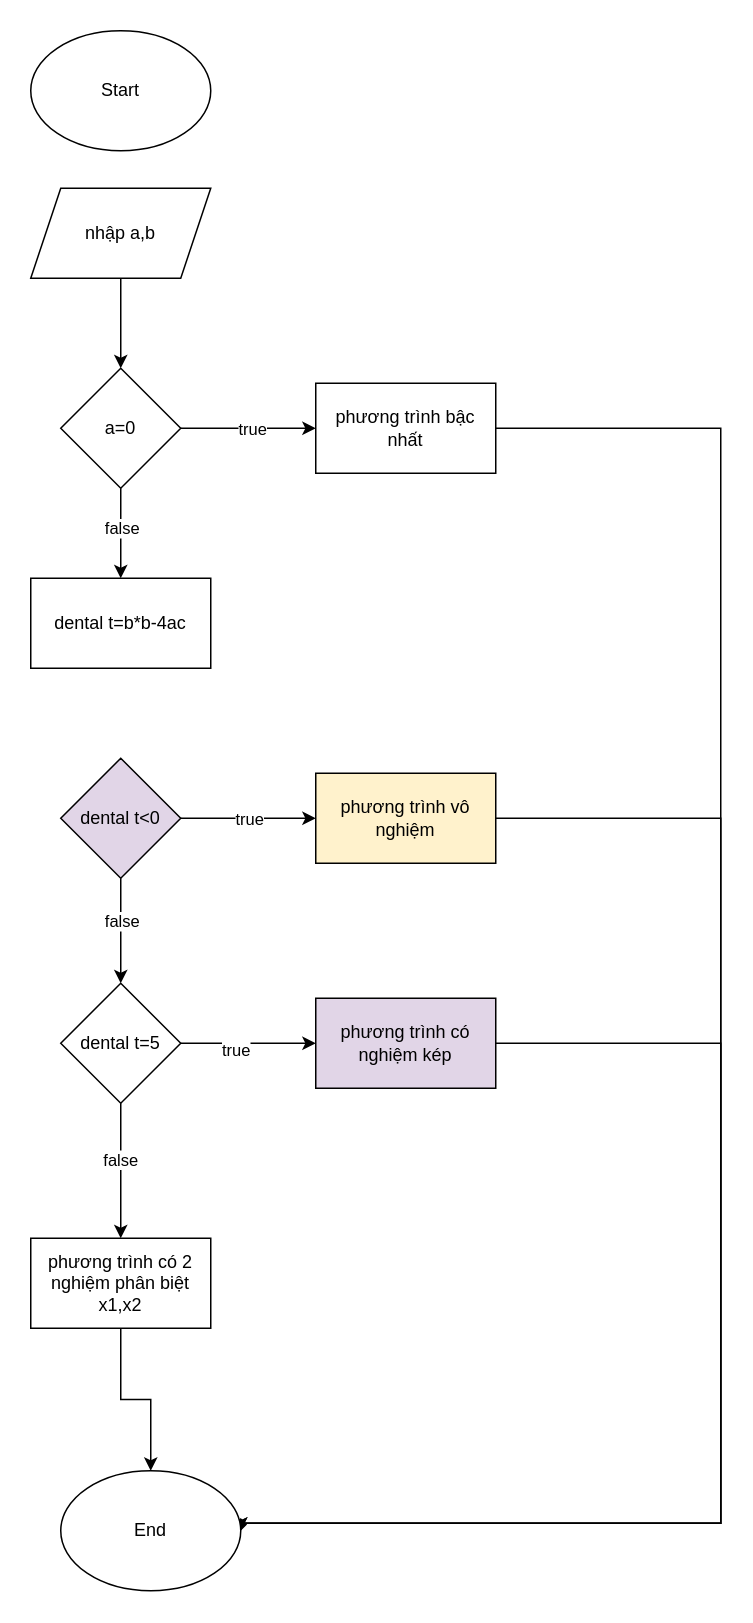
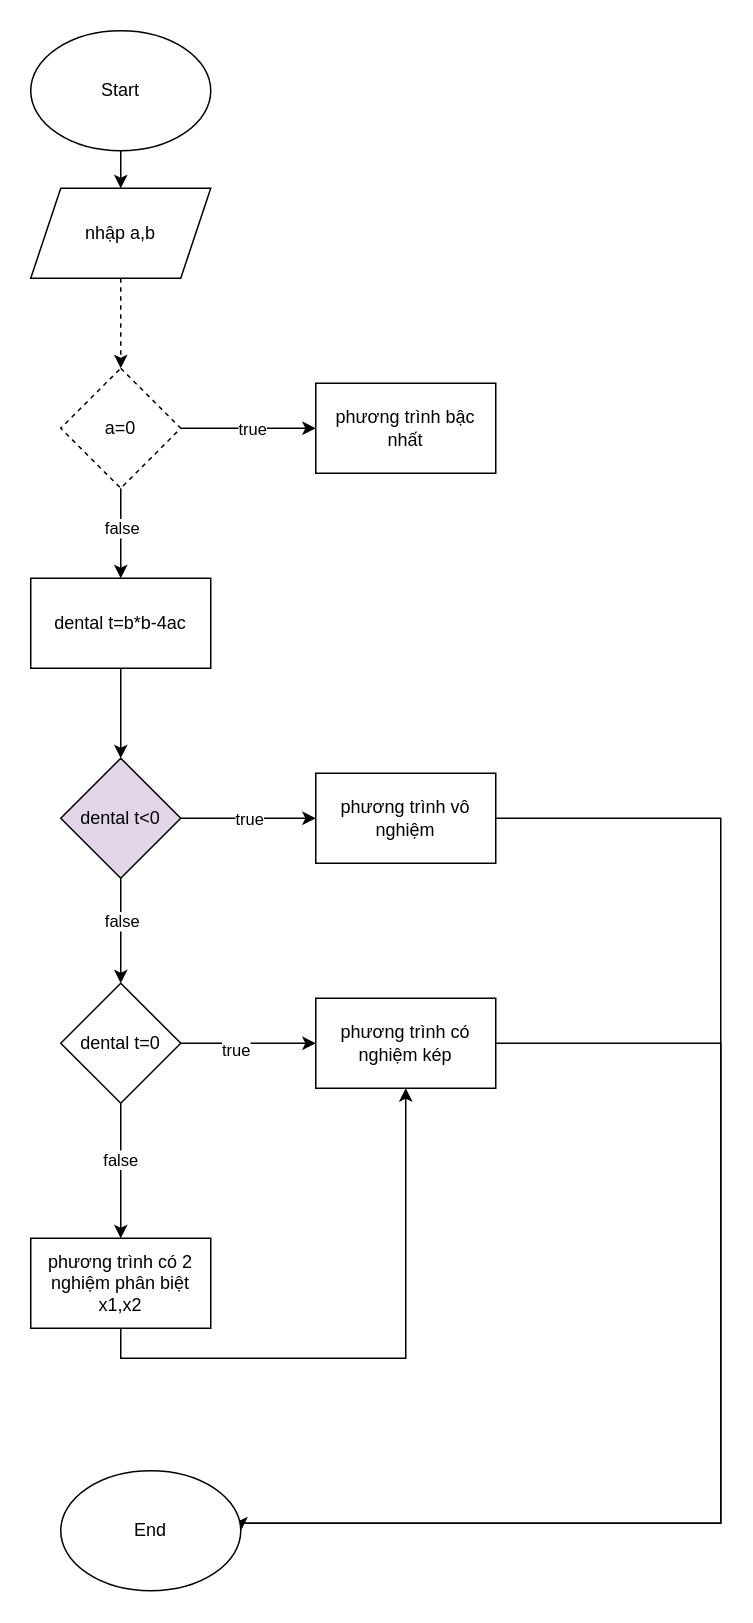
edge "Start" -> "nhập a,b": added
edge "nhập a,b" -> "a=0": style solid -> dashed
node "a=0": style solid -> dashed
edge "phương trình bậc nhất" -> "End": removed
edge "dental t=b*b-4ac" -> "dental t<0": added
node "phương trình vô nghiệm": fillcolor #fff2cc -> #ffffff
node "dental t=5": label "dental t=5" -> "dental t=0"
node "phương trình có nghiệm kép": fillcolor #e1d5e7 -> #ffffff
edge "phương trình có 2 nghiệm phân biệt x1,x2" -> "End": now "phương trình có 2 nghiệm phân biệt x1,x2" -> "phương trình có nghiệm kép"
edge "phương trình có nghiệm kép" -> "End": arrowhead diamond -> classic
